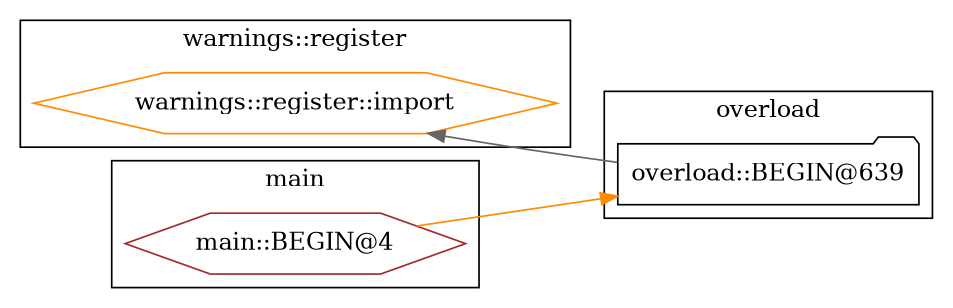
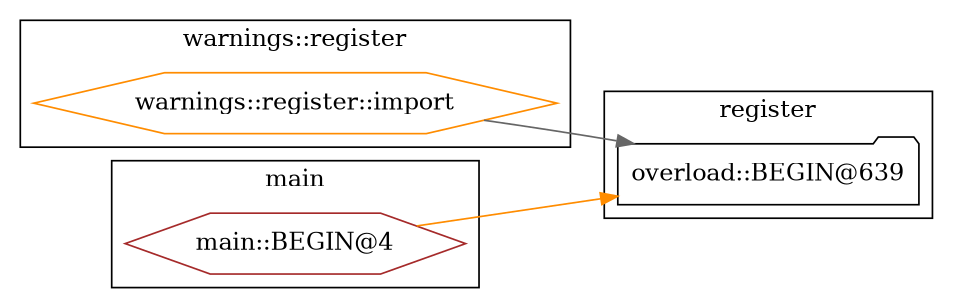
cluster "overload": label "overload" -> "register"
edge "overload::BEGIN@639" -> "warnings::register::import": reversed
